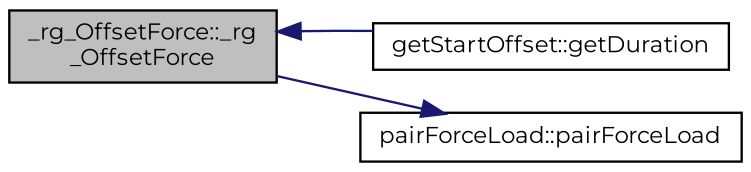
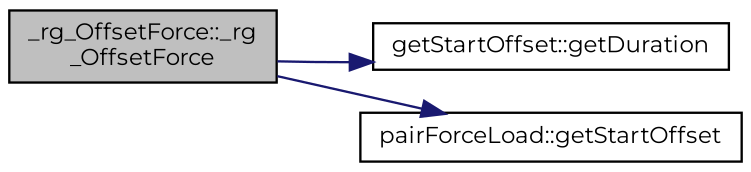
edge "getStartOffset::getDuration" -> "_rg_OffsetForce::_rg _OffsetForce": reversed
node "pairForceLoad::pairForceLoad": label "pairForceLoad::pairForceLoad" -> "pairForceLoad::getStartOffset"
